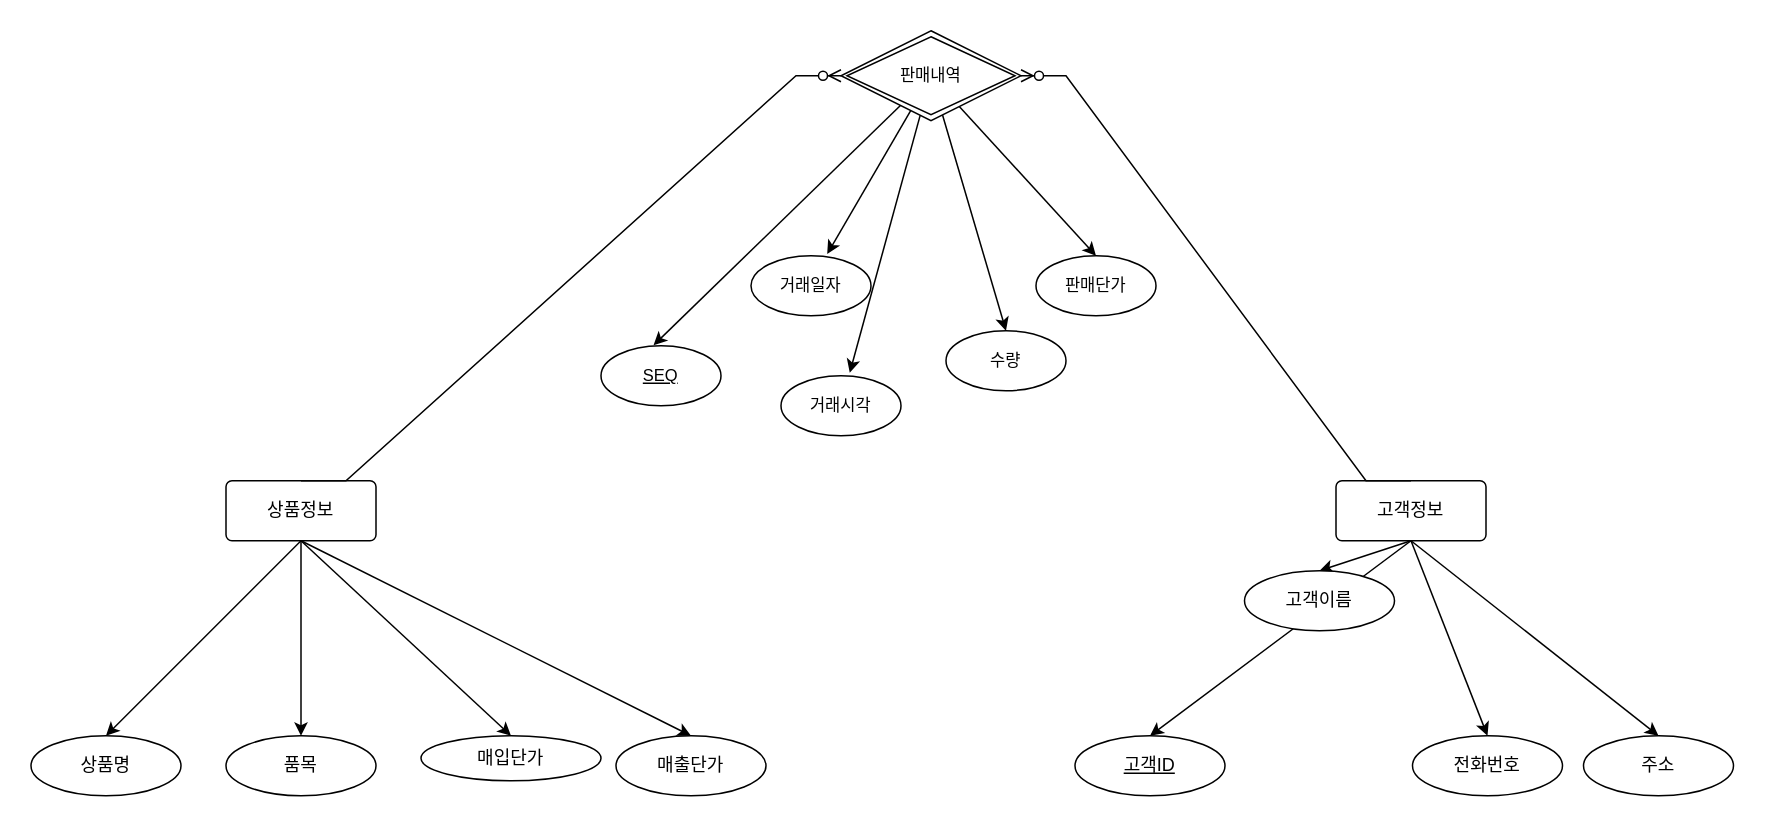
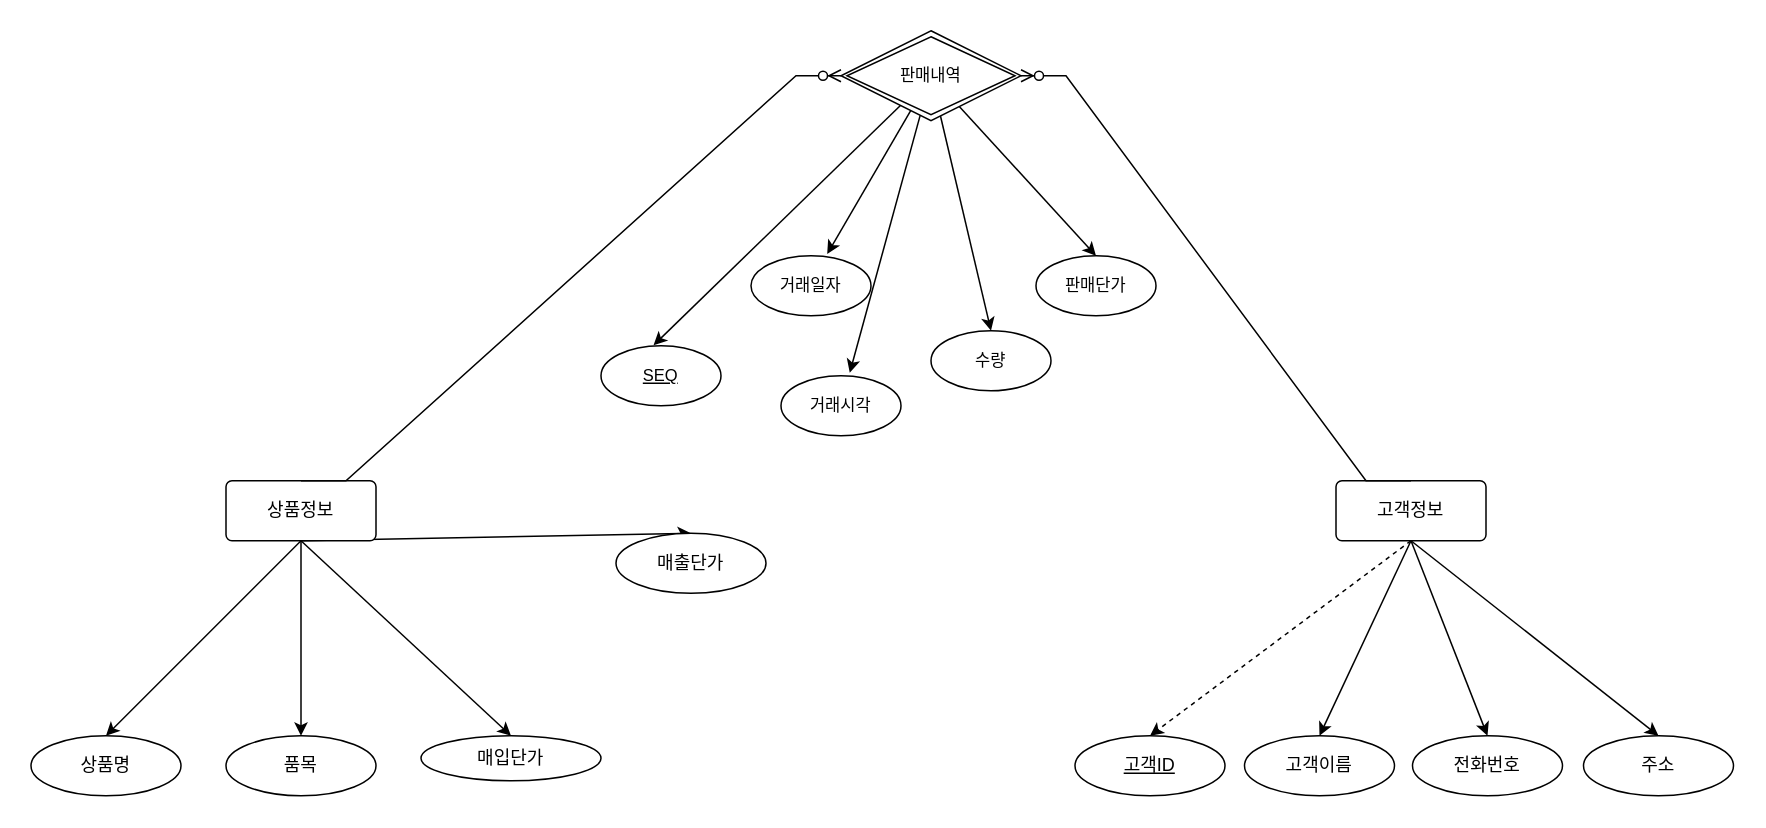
node "수량": moved (1006, 361) -> (991, 361)
node "고객이름": moved (1319, 601) -> (1319, 766)
edge "고객정보" -> "고객ID": style solid -> dashed
node "매출단가": moved (691, 766) -> (691, 563)
